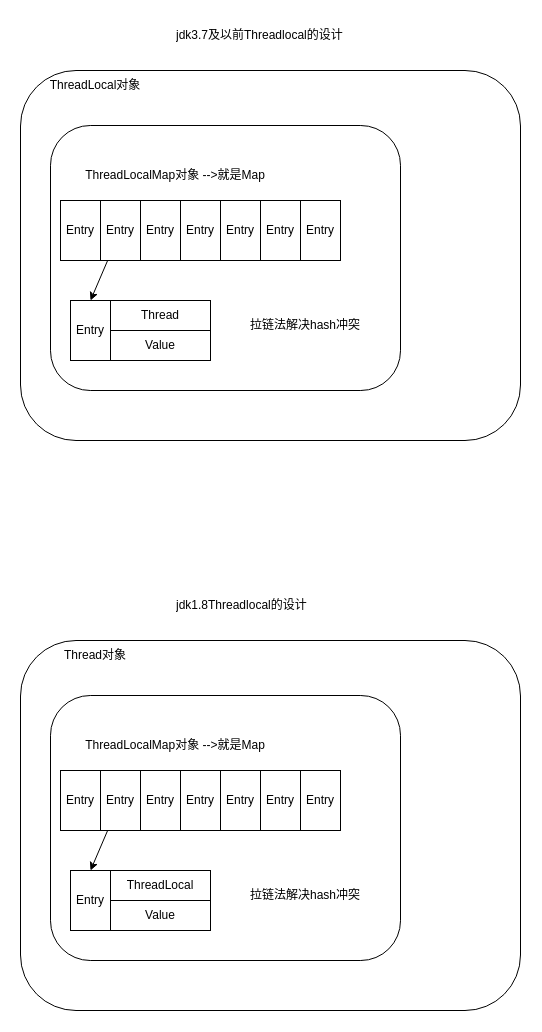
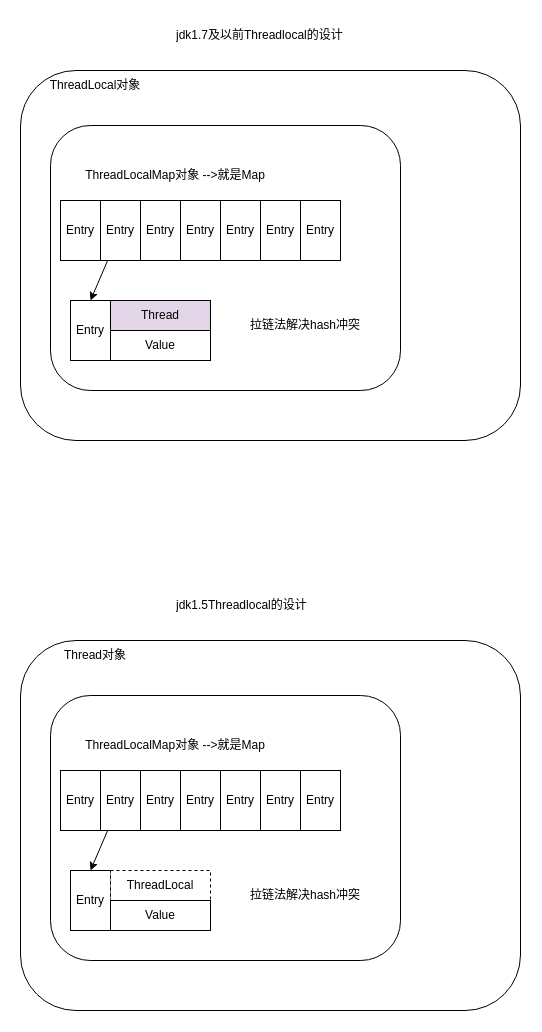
node "jdk3.7及以前Threadlocal的设计": label "jdk3.7及以前Threadlocal的设计" -> "jdk1.7及以前Threadlocal的设计"
node "Thread": fillcolor #ffffff -> #e1d5e7
node "jdk1.8Threadlocal的设计": label "jdk1.8Threadlocal的设计" -> "jdk1.5Threadlocal的设计"
node "ThreadLocal": style solid -> dashed
